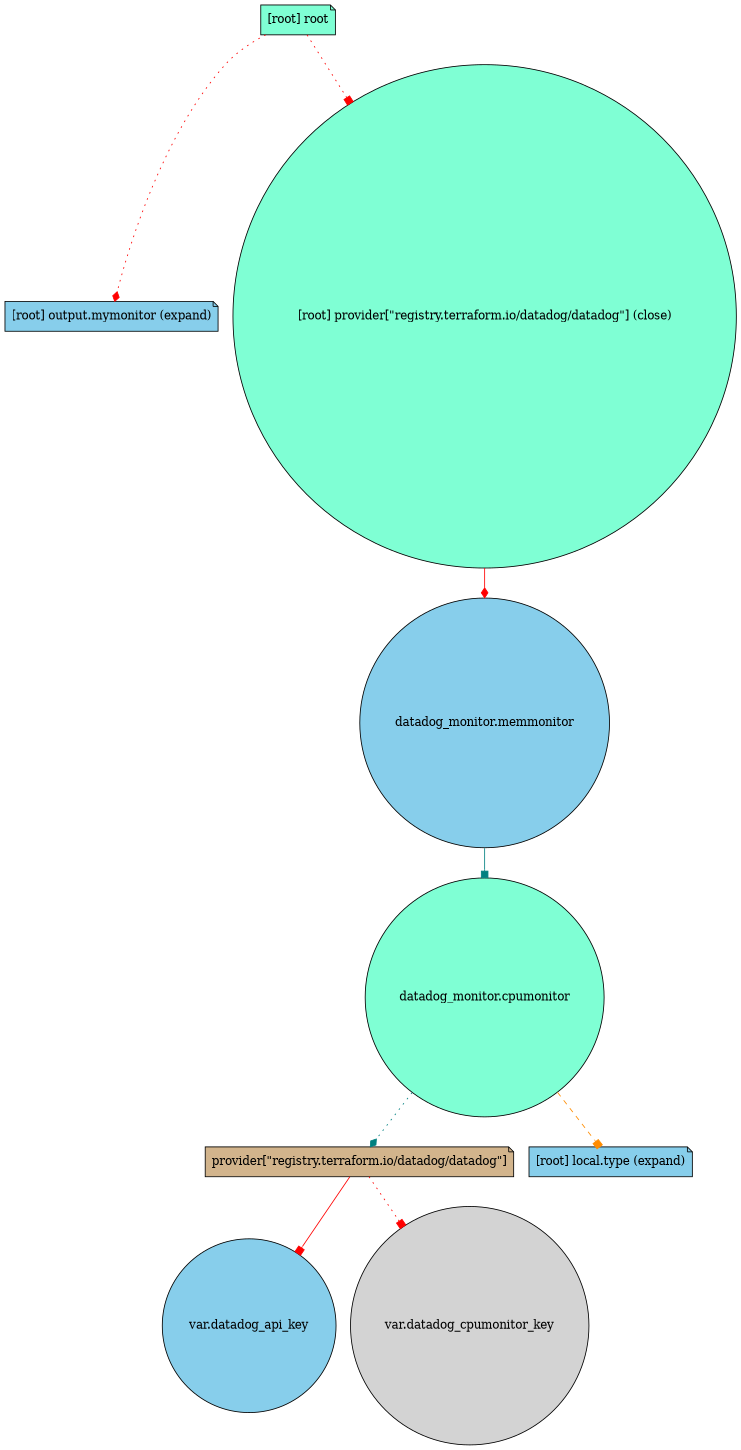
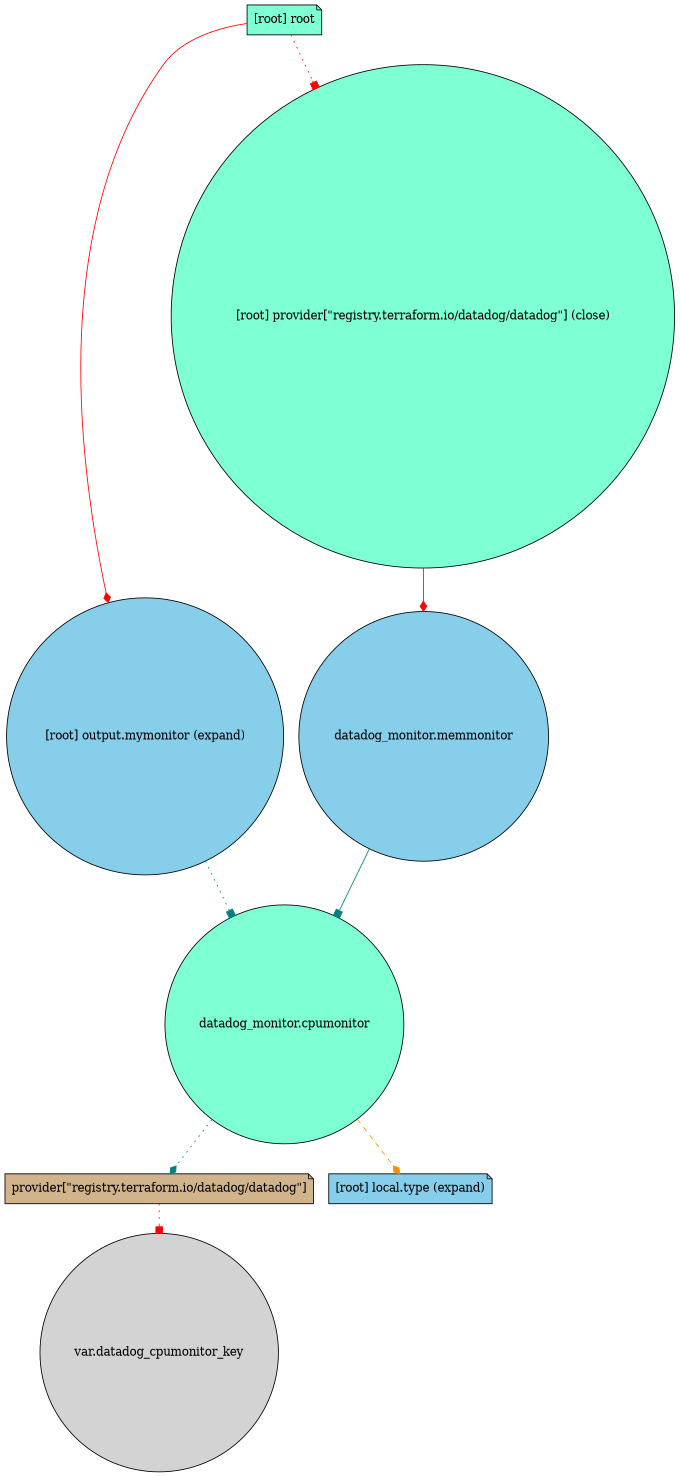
edge "[root] root" -> "[root] output.mymonitor (expand)": style dotted -> solid
node "[root] output.mymonitor (expand)": shape note -> circle
edge "[root] output.mymonitor (expand)" -> "datadog_monitor.cpumonitor": added
edge "datadog_monitor.cpumonitor" -> "[root] local.type (expand)": arrowhead box -> diamond
node "var.datadog_api_key": removed
